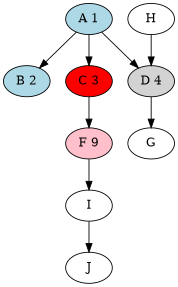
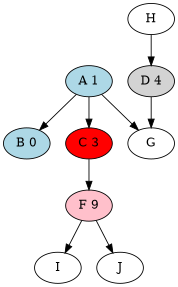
edge "A 1" -> "D 4": now "A 1" -> "G"
node "B 2": label "B 2" -> "B 0"
edge "I" -> "J": now "F 9" -> "J"
